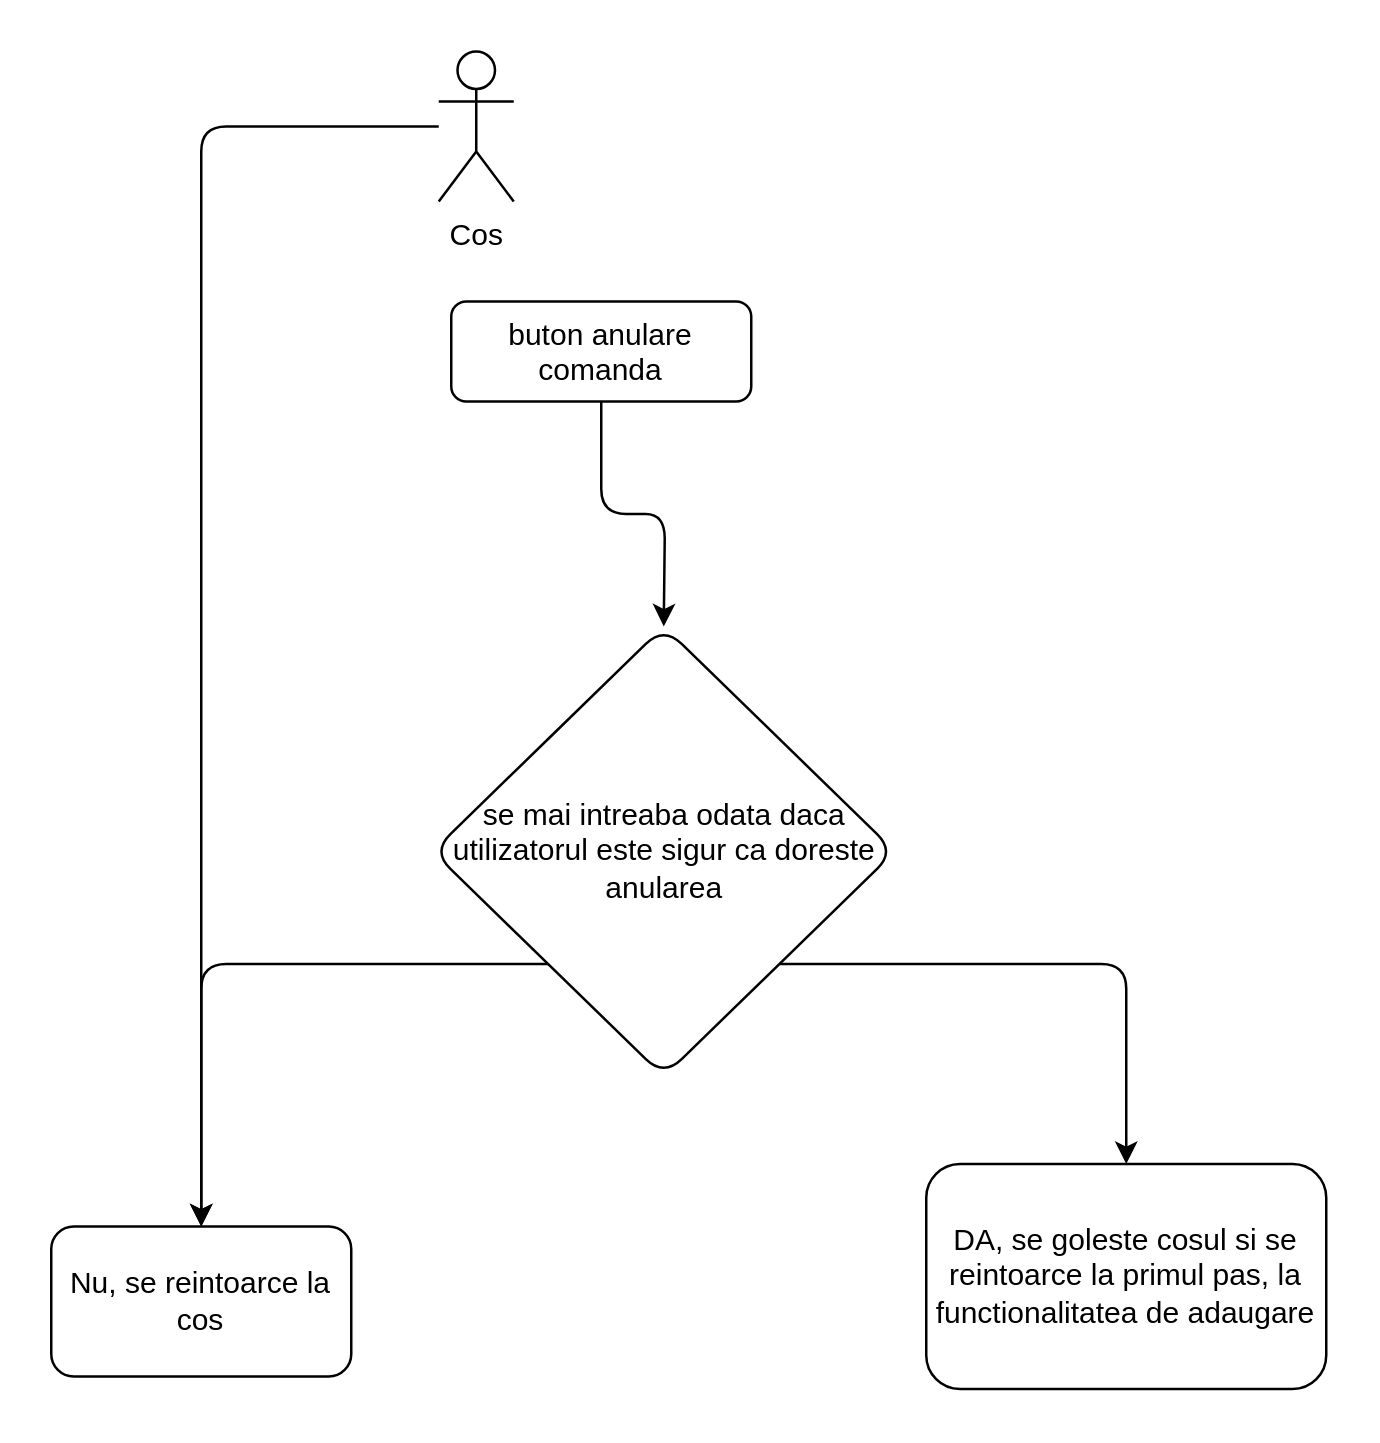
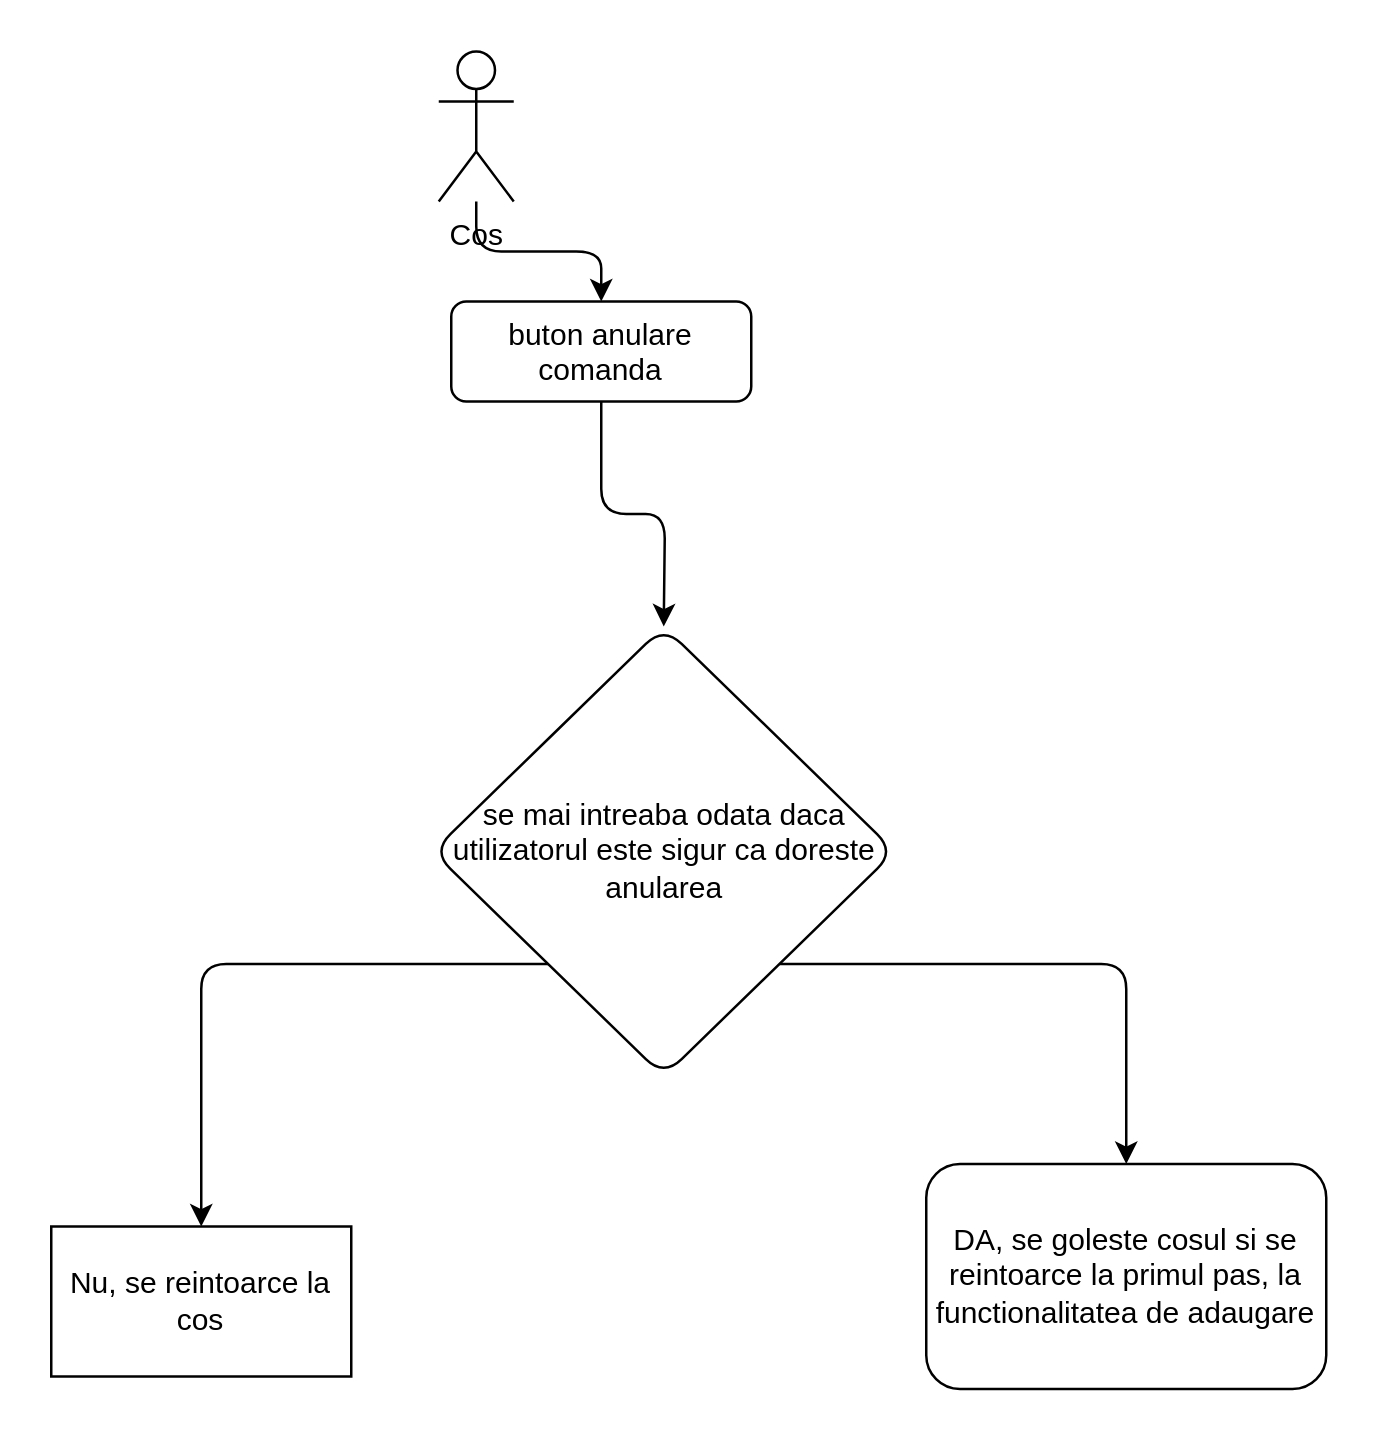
edge "Cos" -> "Nu, se reintoarce la cos": now "Cos" -> "buton anulare comanda"
node "Nu, se reintoarce la cos": shape rounded rectangle -> rectangle
